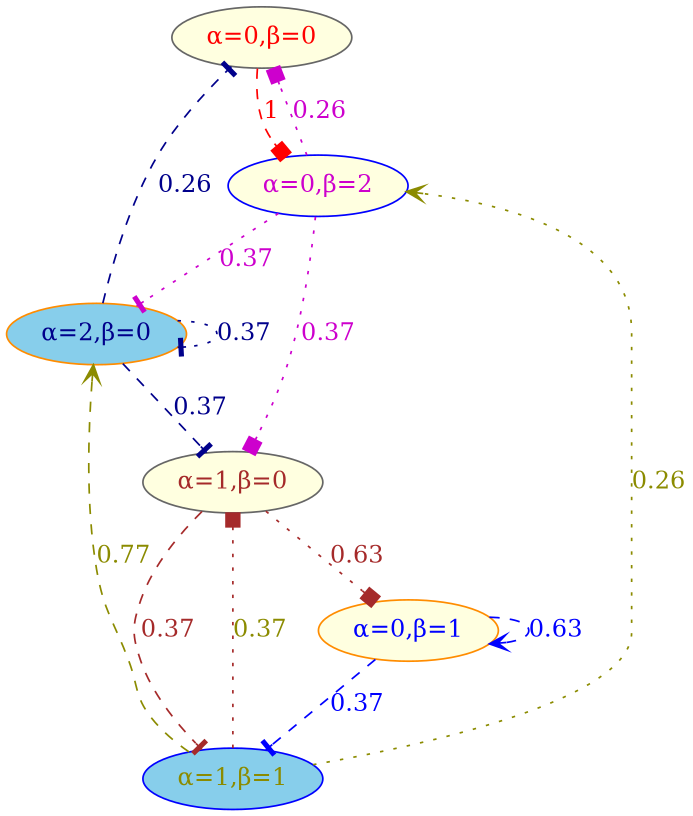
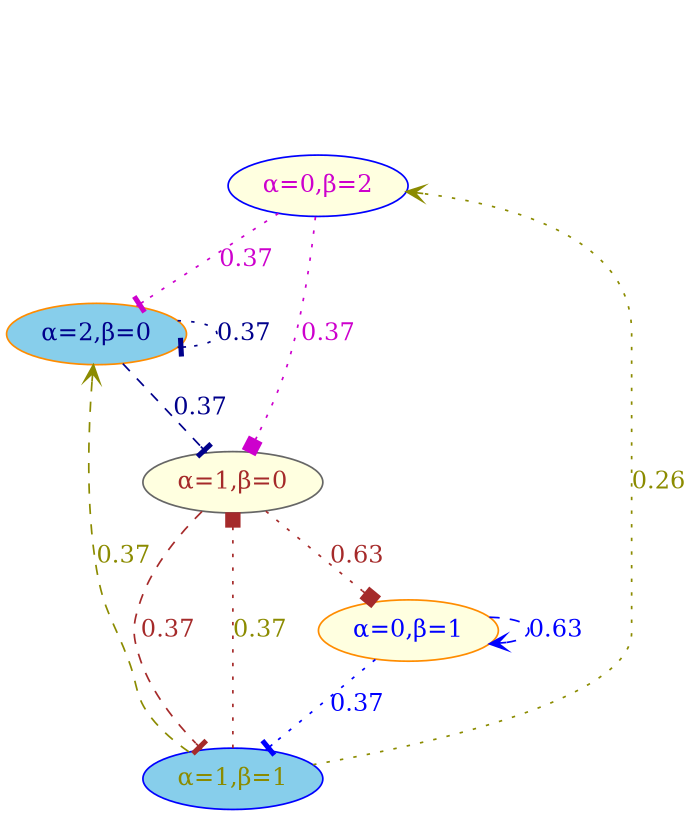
node "α=0,β=0": removed
edge "α=1,β=1" -> "α=2,β=0": label "0.77" -> "0.37"
edge "α=0,β=1" -> "α=1,β=1": style dashed -> dotted
